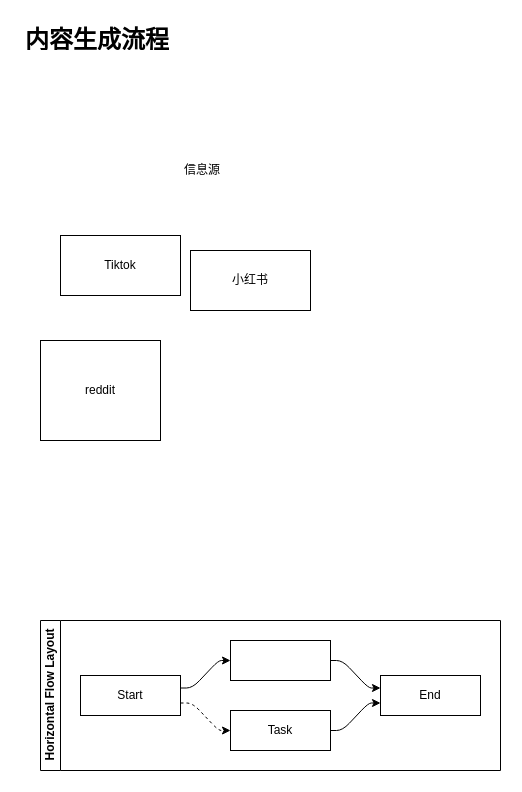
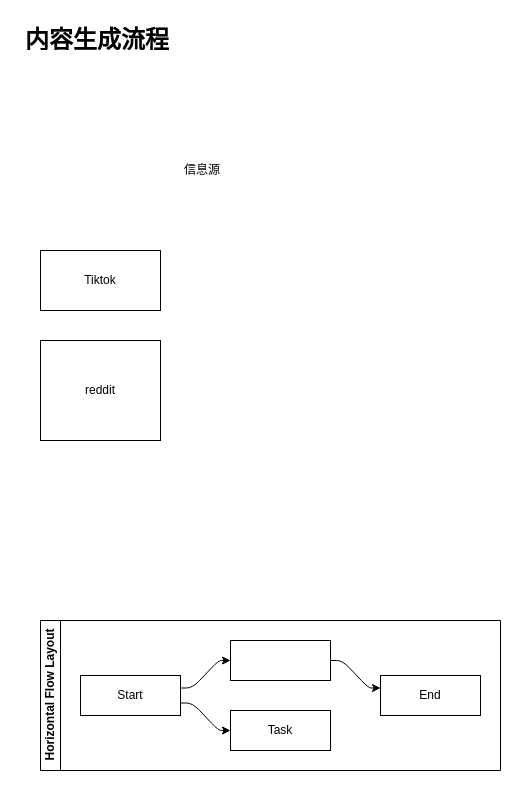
node "Tiktok": moved (121, 266) -> (101, 281)
node "小红书": removed
edge "Start" -> "Task": style dashed -> solid
edge "Task" -> "End": removed
